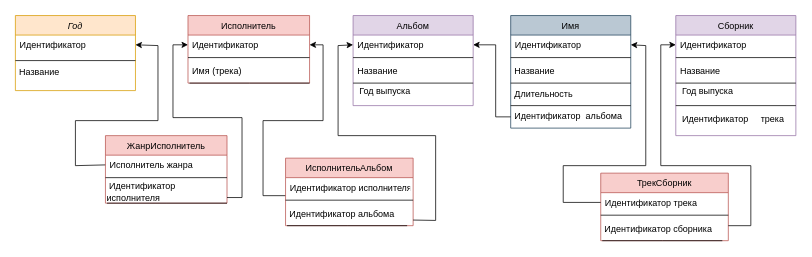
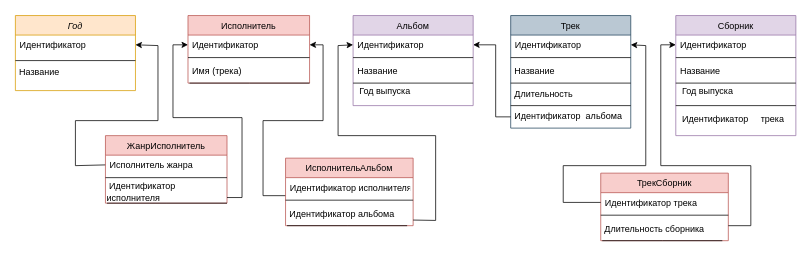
node "Имя": label "Имя" -> "Трек"
node "Идентификатор сборника": label "Идентификатор сборника" -> "Длительность сборника"
